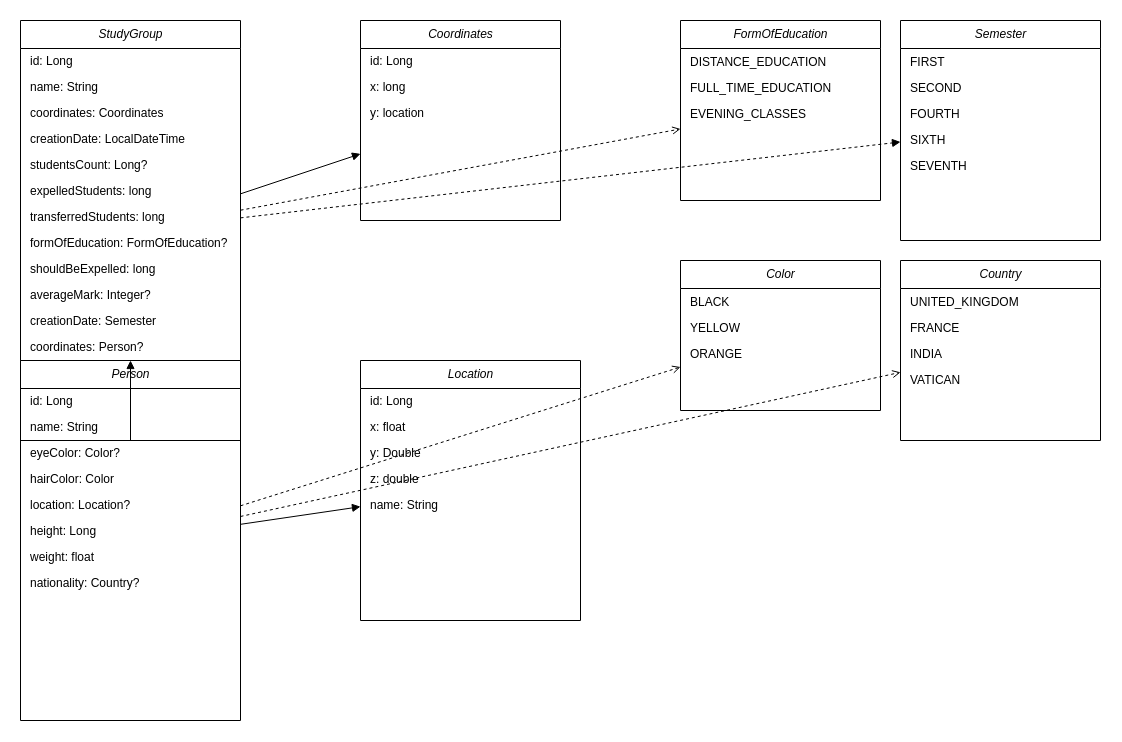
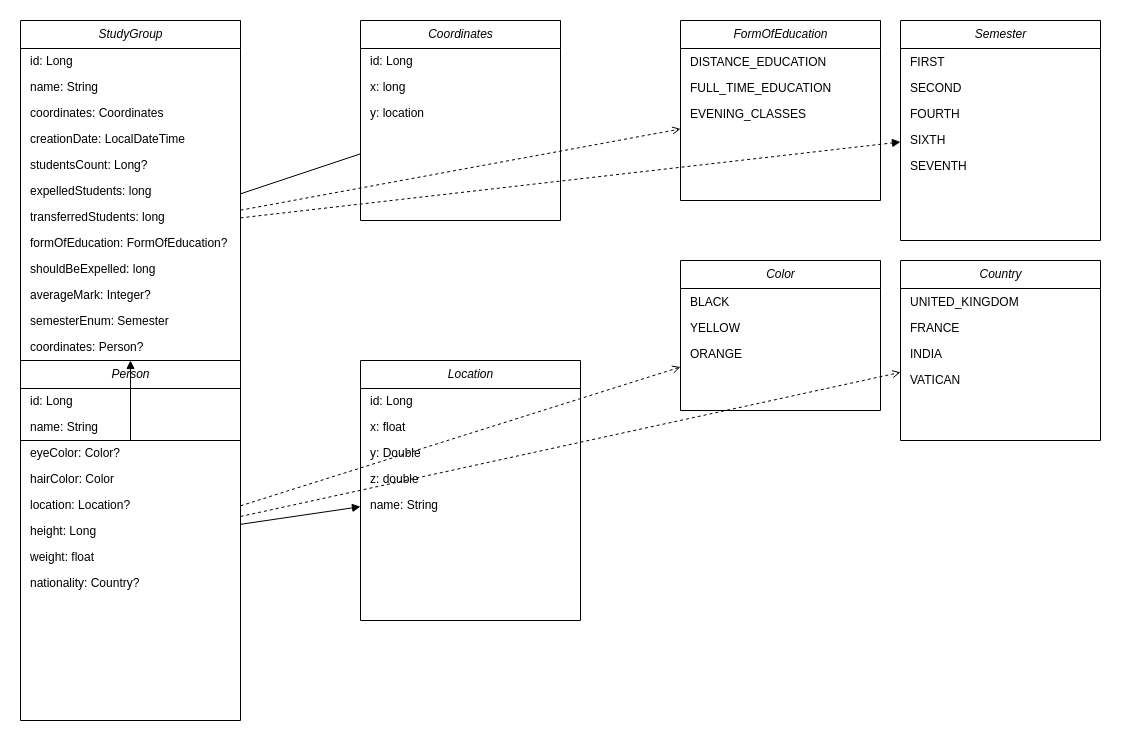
edge "StudyGroup" -> "Coordinates": arrowhead block -> none
node "creationDate: Semester": label "creationDate: Semester" -> "semesterEnum: Semester"
